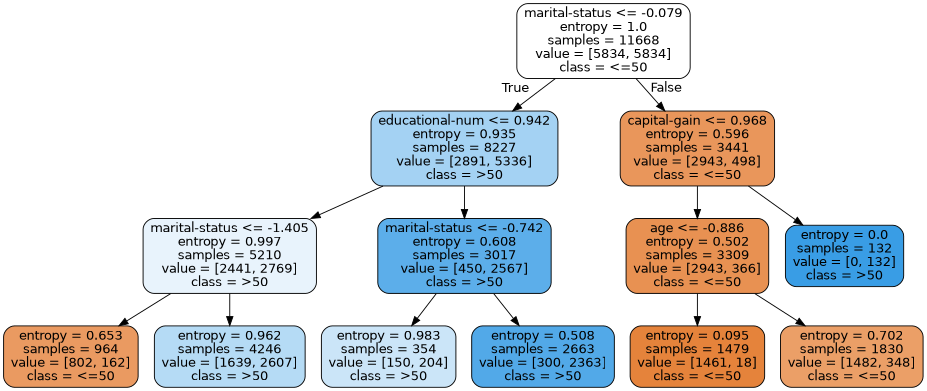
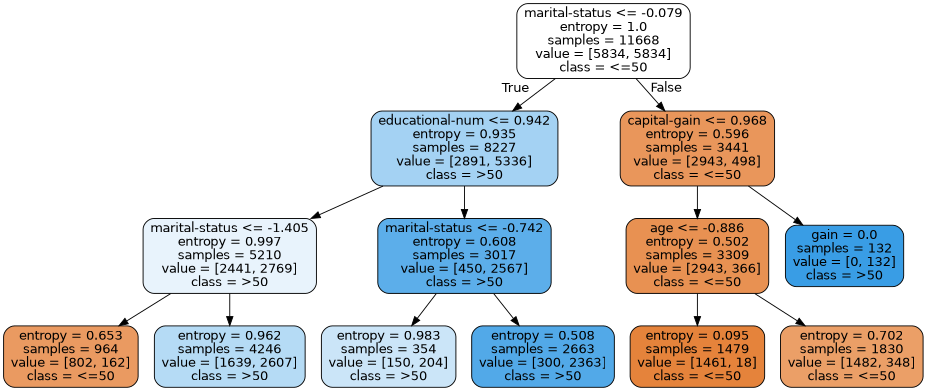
node "entropy = 0.0 samples = 132 value = [0, 132] class = >50": label "entropy = 0.0 samples = 132 value = [0, 132] class = >50" -> "gain = 0.0 samples = 132 value = [0, 132] class = >50"
